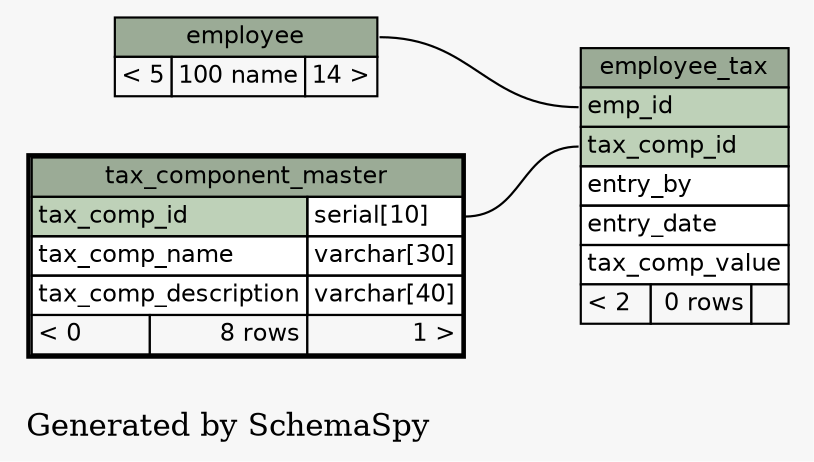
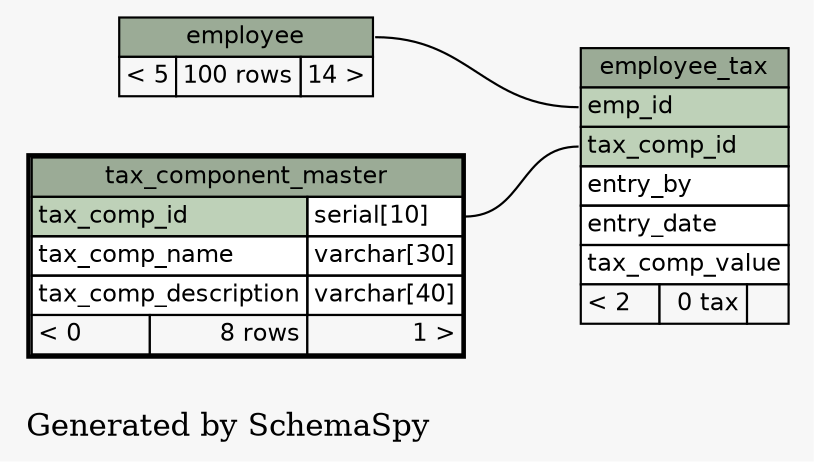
node "employee": text "100 name" -> "100 rows"
node "employee_tax": text "0 rows" -> "0 tax"
